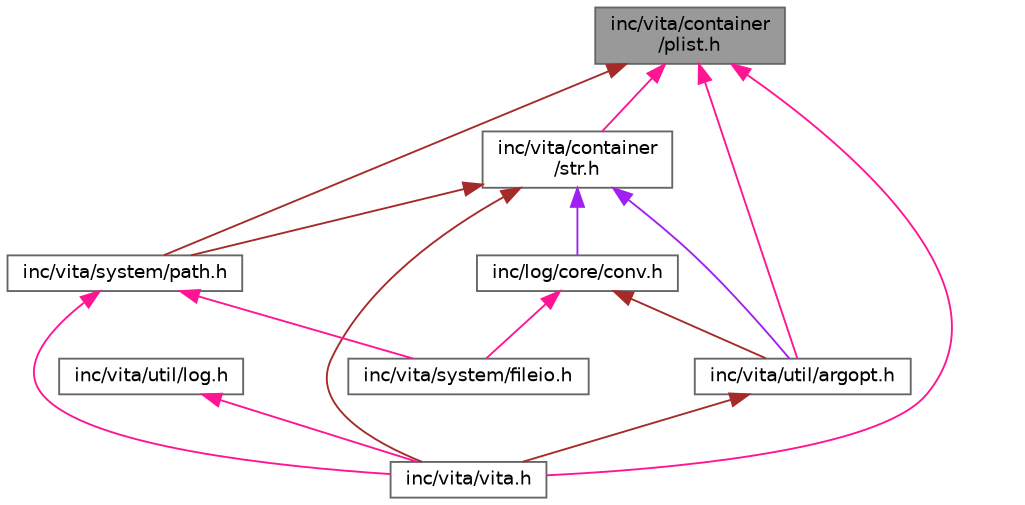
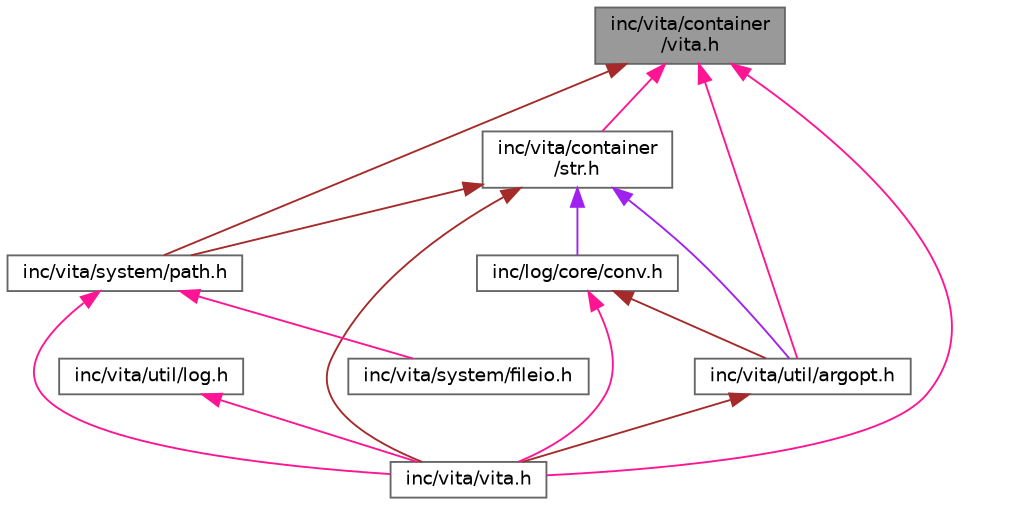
node "inc/vita/container /plist.h": label "inc/vita/container /plist.h" -> "inc/vita/container /vita.h"
edge "inc/vita/system/fileio.h" -> "inc/log/core/conv.h": now "inc/vita/vita.h" -> "inc/log/core/conv.h"
